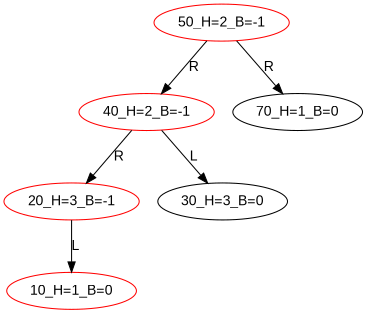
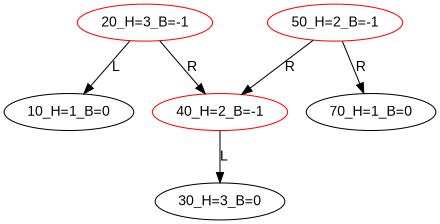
edge "40_H=2_B=-1" -> "20_H=3_B=-1": reversed
node "10_H=1_B=0": color red -> black
